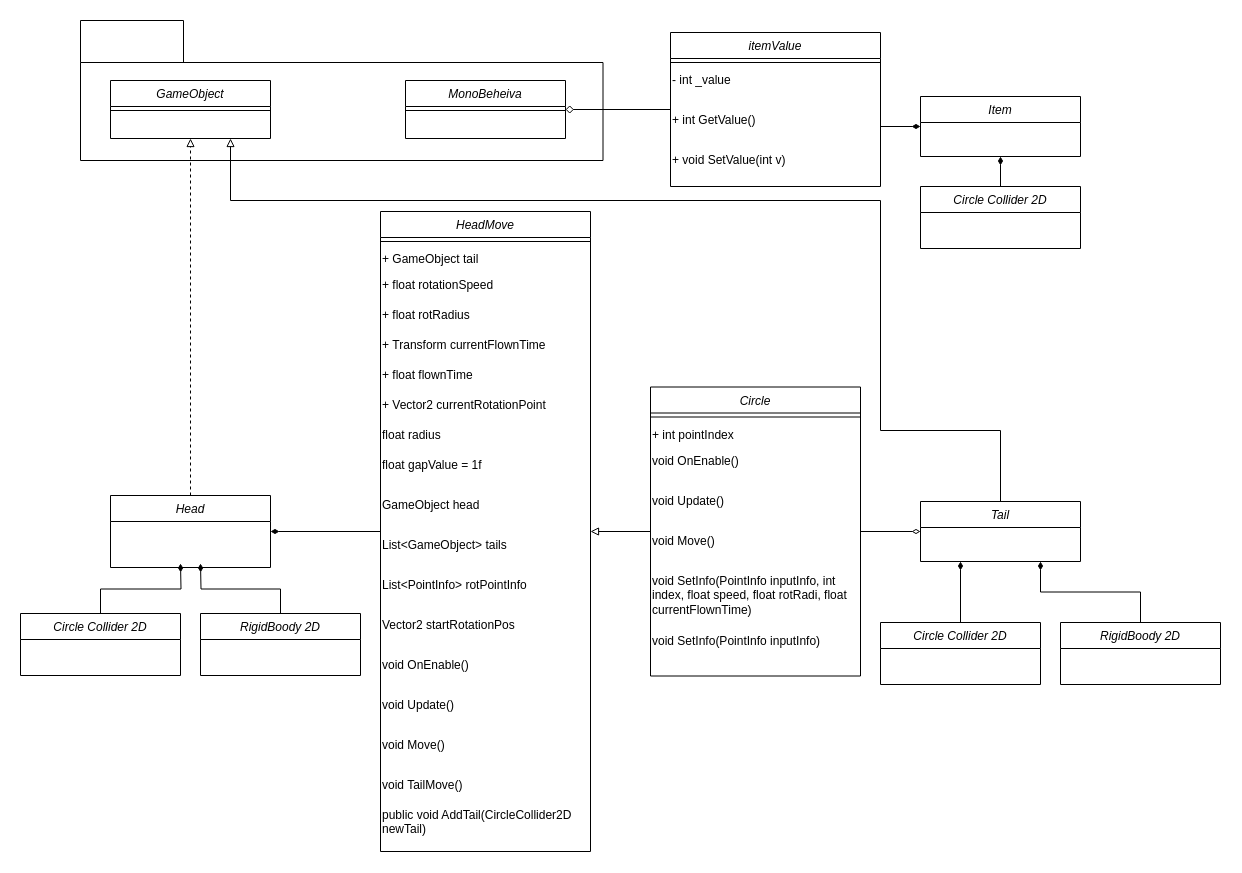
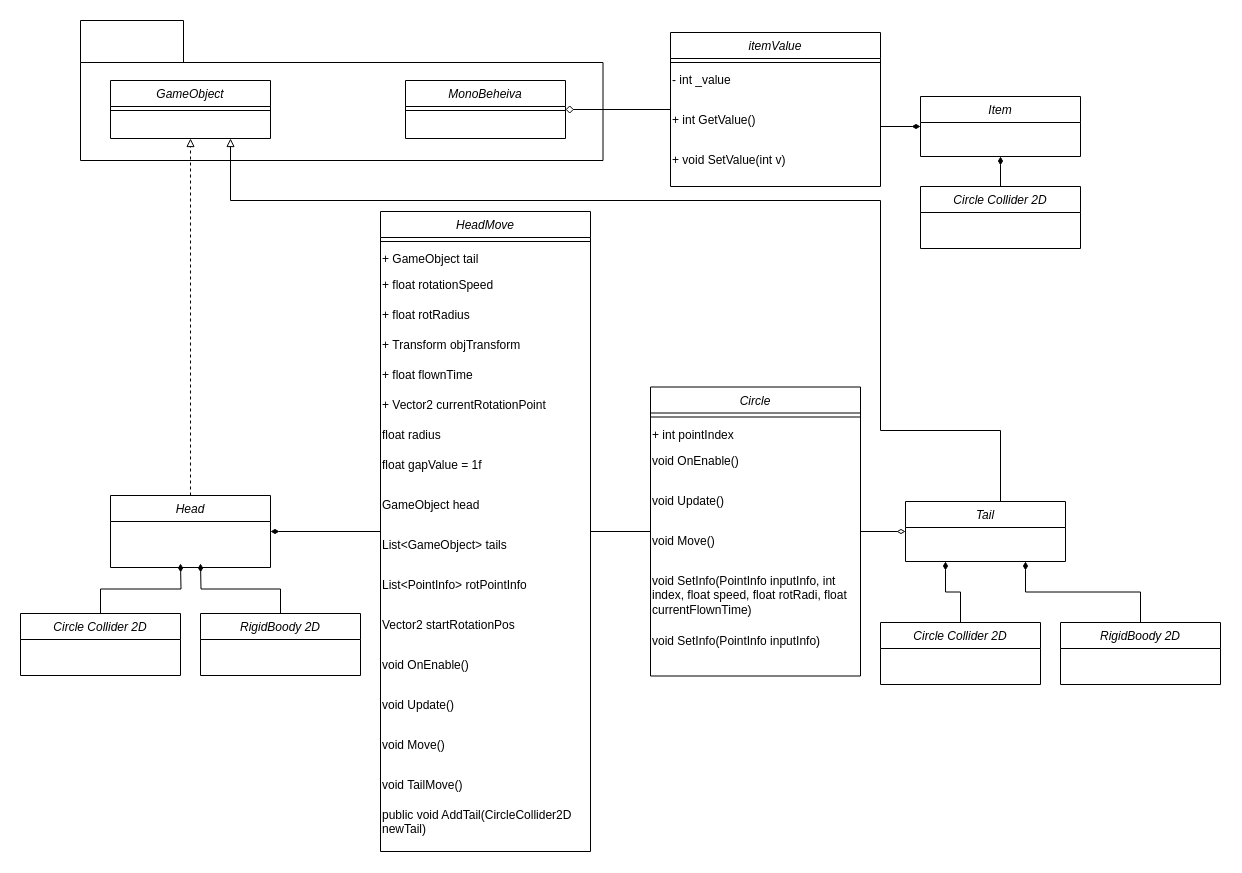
node "+ Transform currentFlownTime": label "+ Transform currentFlownTime" -> "+ Transform objTransform"
edge "Circle" -> "HeadMove": arrowhead block -> none
node "Tail": moved (1001, 532) -> (986, 532)
